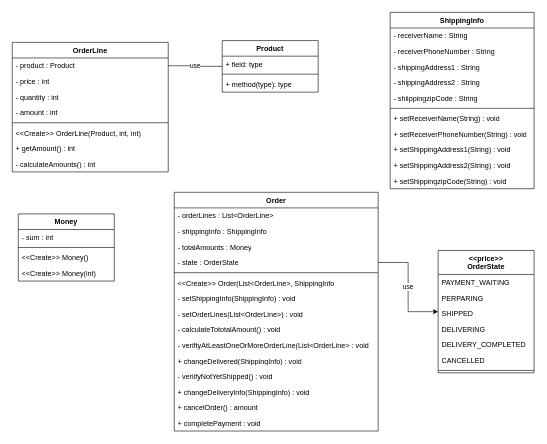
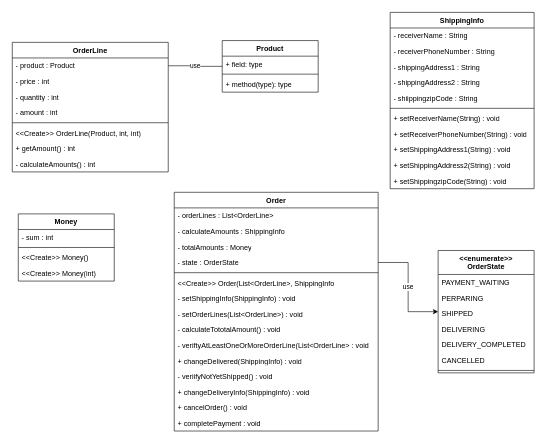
node "- shippingInfo : ShippingInfo": label "- shippingInfo : ShippingInfo" -> "- calculateAmounts : ShippingInfo"
node "<<price>> OrderState": label "<<price>> OrderState" -> "<<enumerate>> OrderState"
node "+ cancelOrder() : amount": label "+ cancelOrder() : amount" -> "+ cancelOrder() : void"
